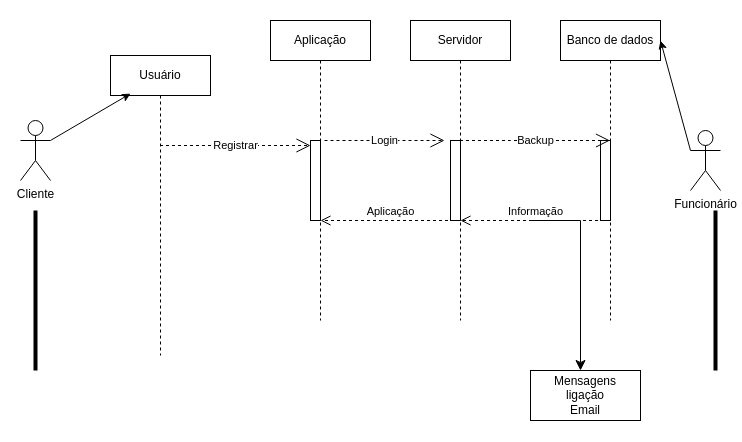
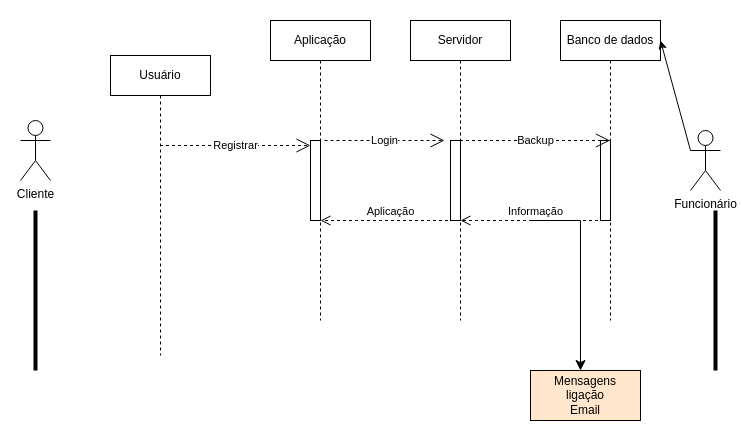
edge "Cliente" -> "Usuário": removed
node "Mensagens ligação Email": fillcolor #ffffff -> #ffe6cc
